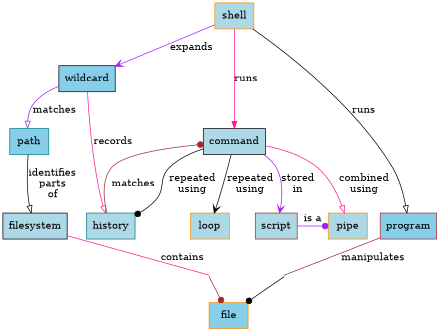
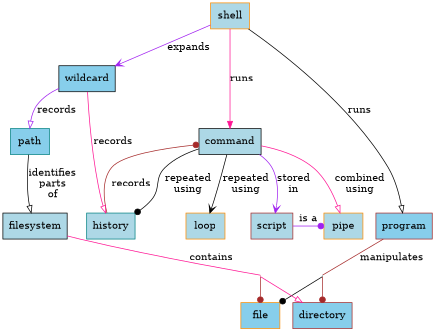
edge "wildcard" -> "path": label "matches" -> "records"
edge "history" -> "command": label "matches" -> "records"
node "directory": added
